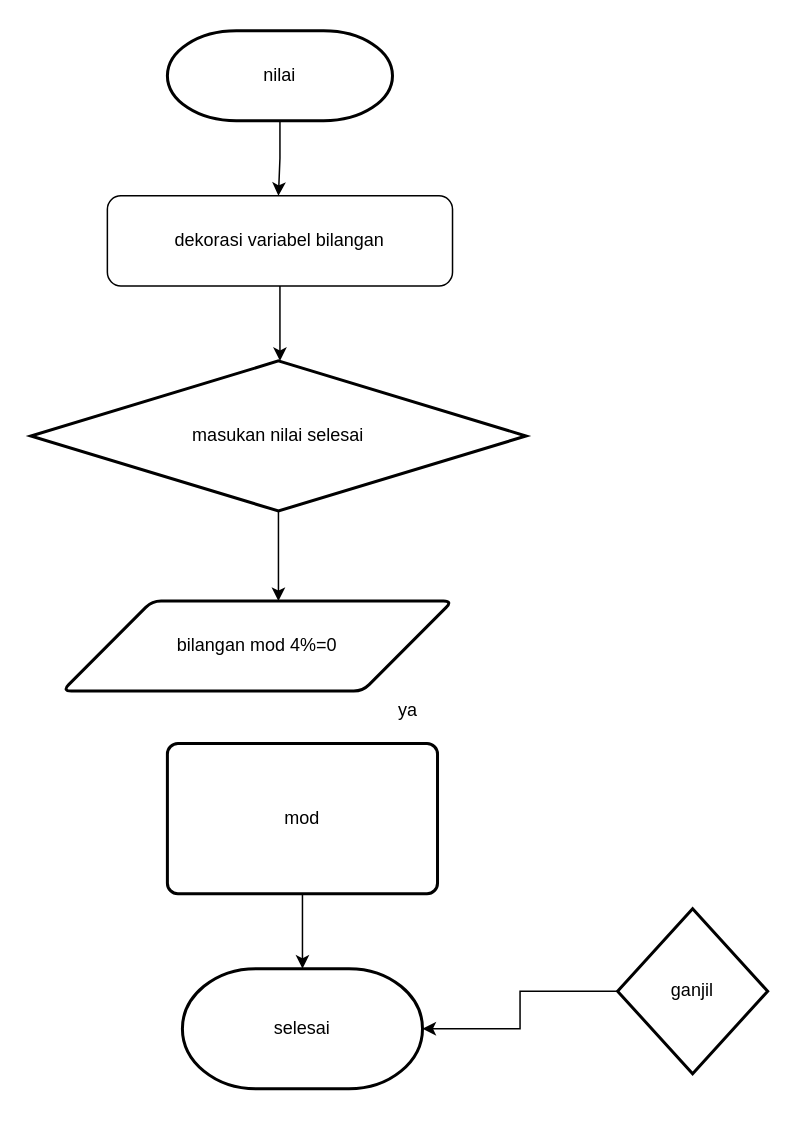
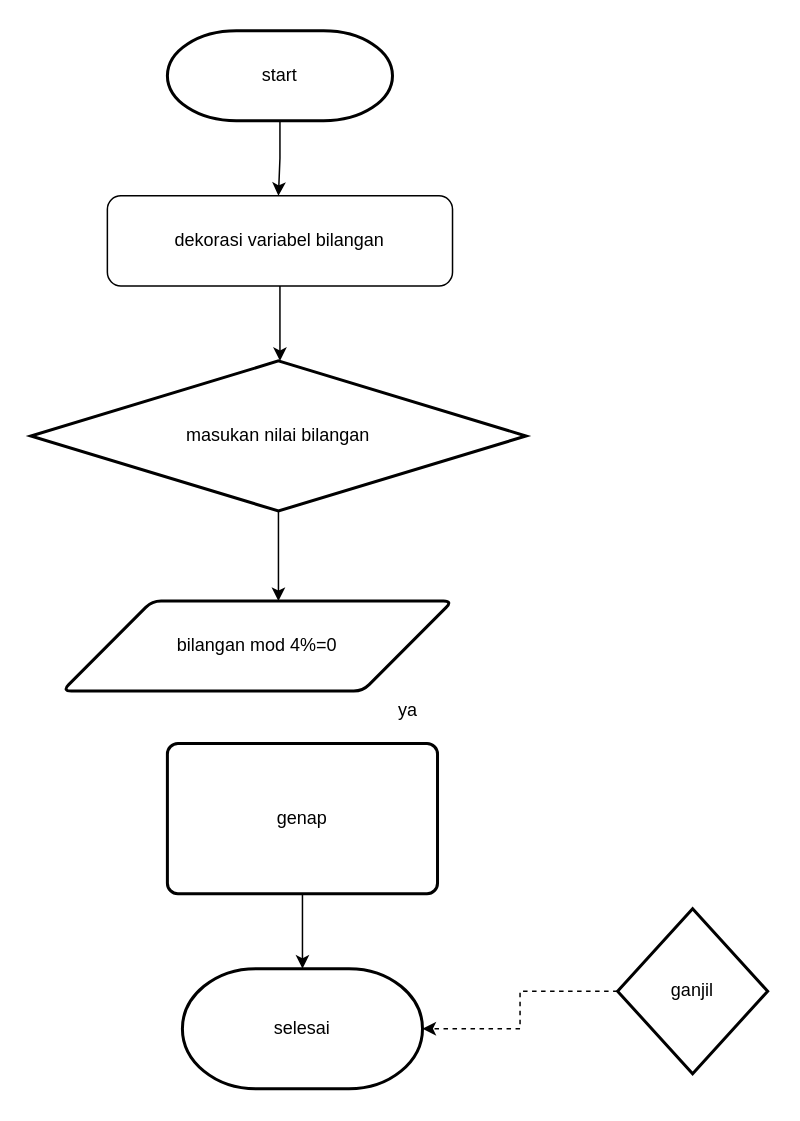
node "nilai": label "nilai" -> "start"
node "masukan nilai selesai": label "masukan nilai selesai" -> "masukan nilai bilangan"
node "mod": label "mod" -> "genap"
edge "ganjil" -> "selesai": style solid -> dashed
